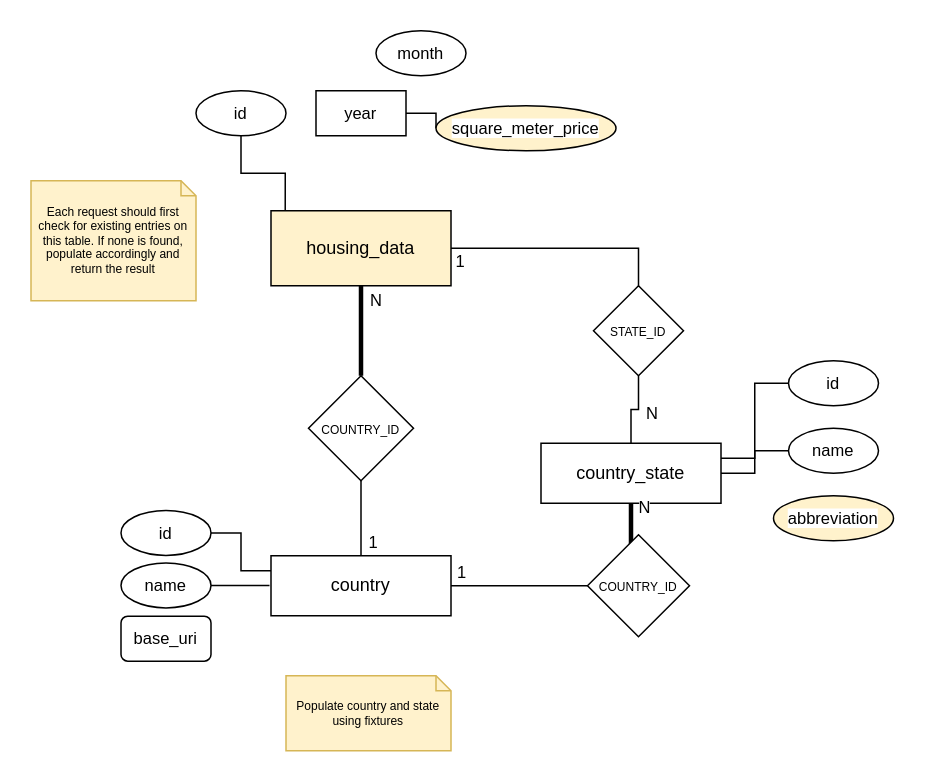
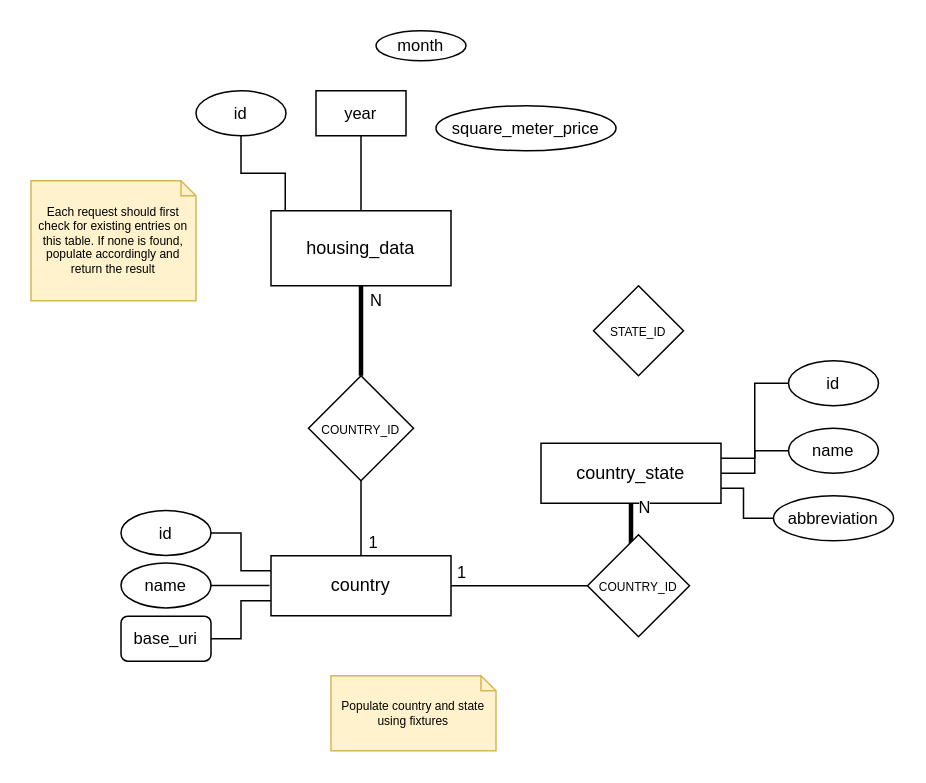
node "month": size 90x45 -> 90x30
edge "year" -- "square_meter_price": now "year" -- "housing_data"
node "square_meter_price": fillcolor #fff2cc -> #ffffff
node "housing_data": fillcolor #fff2cc -> #ffffff
edge "housing_data" -- "STATE_ID": removed, label "1"
edge "STATE_ID" -- "country_state": removed, label "N"
edge "country_state" -- "abbreviation": added
node "abbreviation": fillcolor #fff2cc -> #ffffff
edge "country" -- "base_uri": added
node "Populate country and state using fixtures": moved (368, 713) -> (413, 713)
